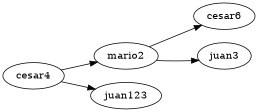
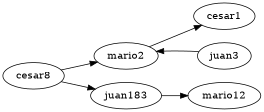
node "cesar6": label "cesar6" -> "cesar1"
edge "mario2" -> "juan3": reversed
node "cesar4": label "cesar4" -> "cesar8"
node "juan123": label "juan123" -> "juan183"
node "mario12": added
